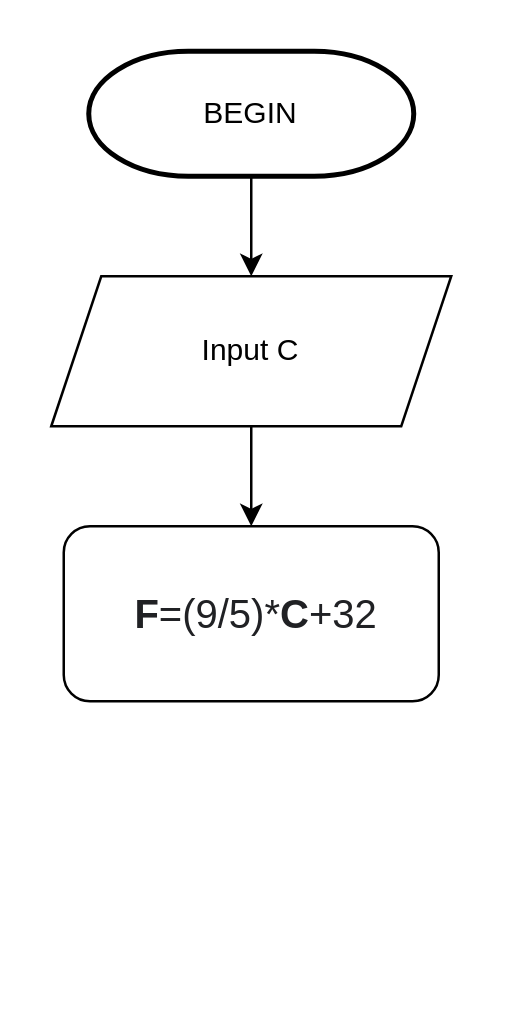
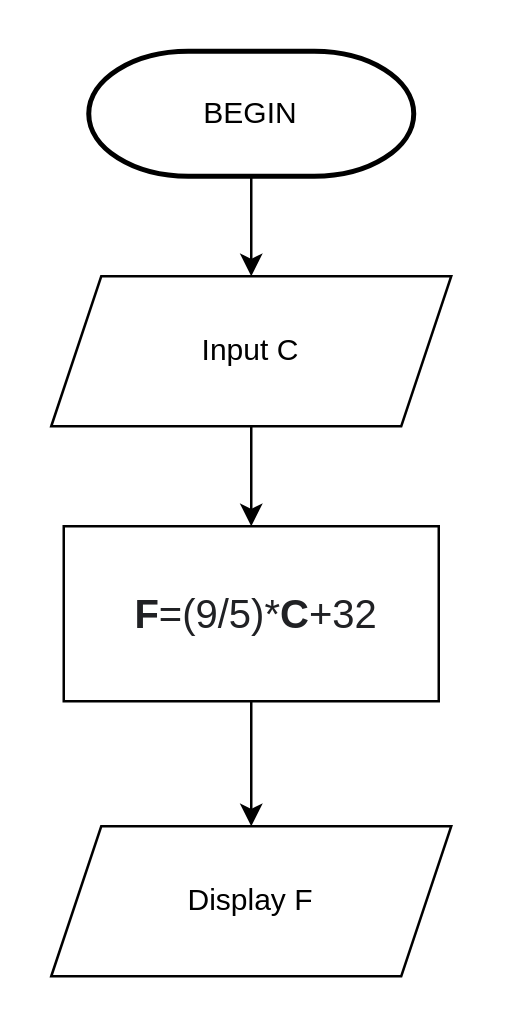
node "F=(9/5)*C+32": shape rounded rectangle -> rectangle
edge "F=(9/5)*C+32" -> "Display F": added
node "Display F": added
